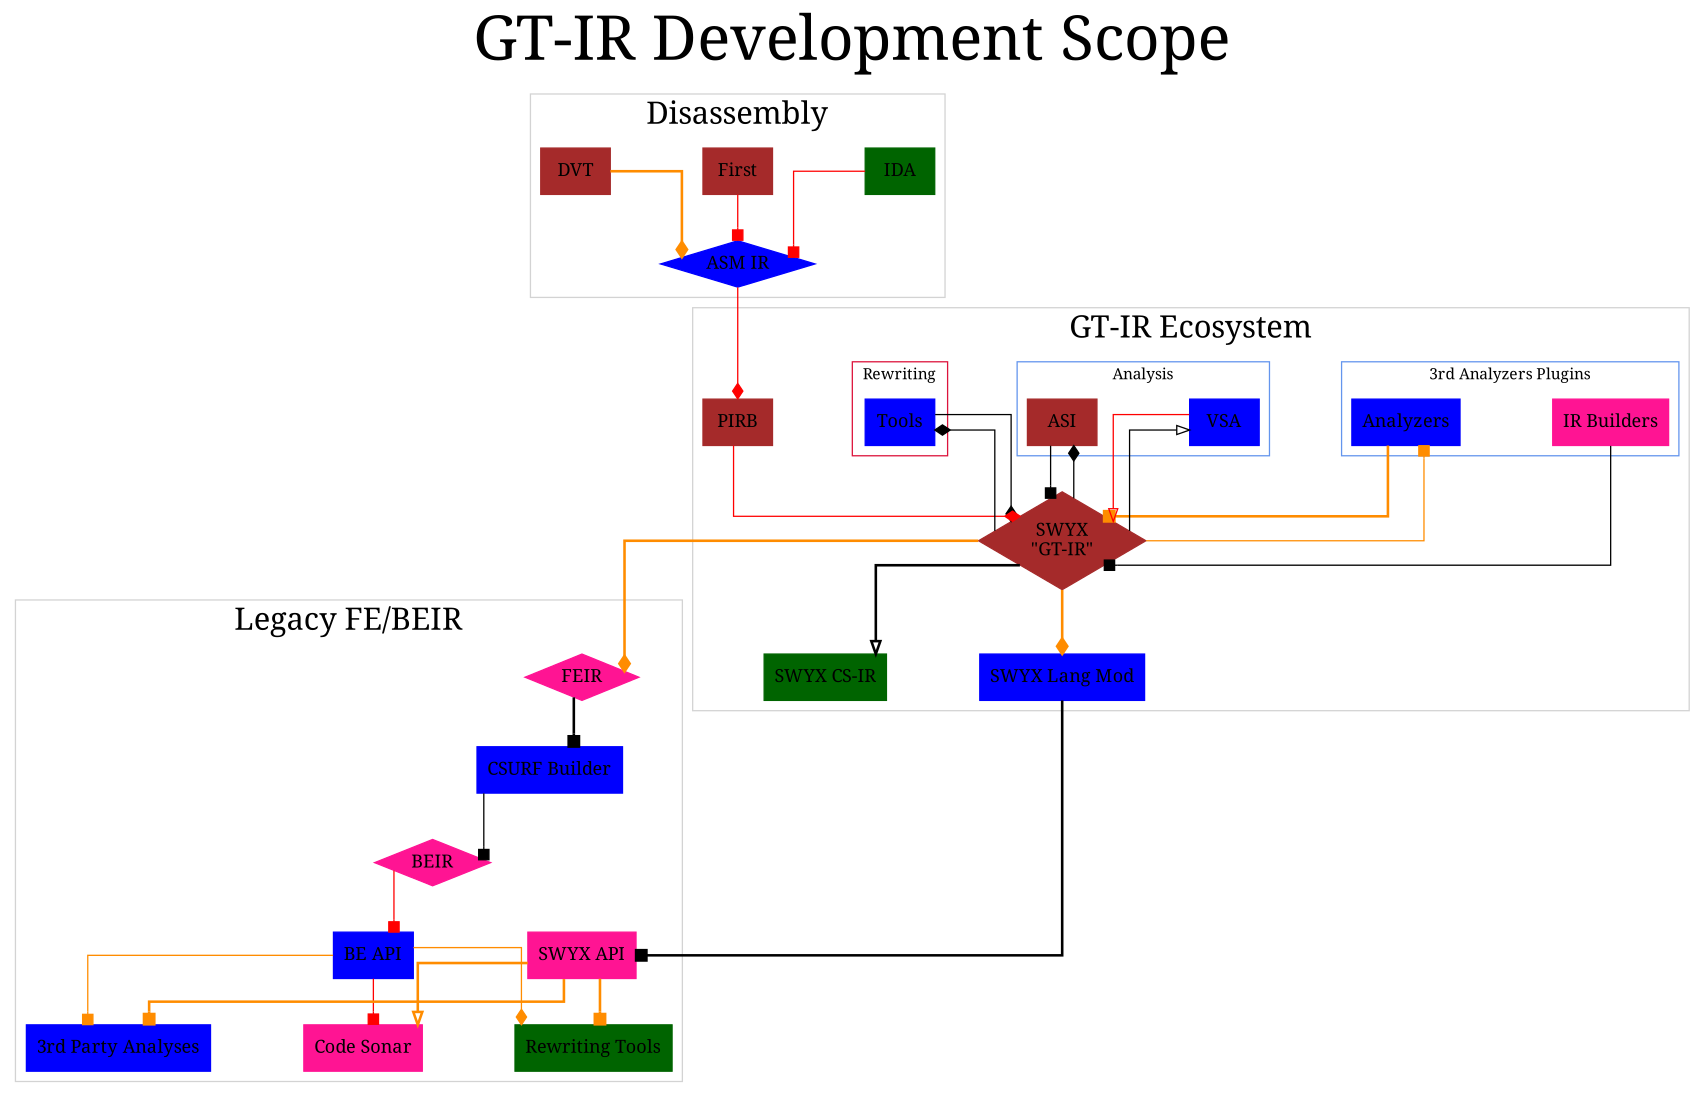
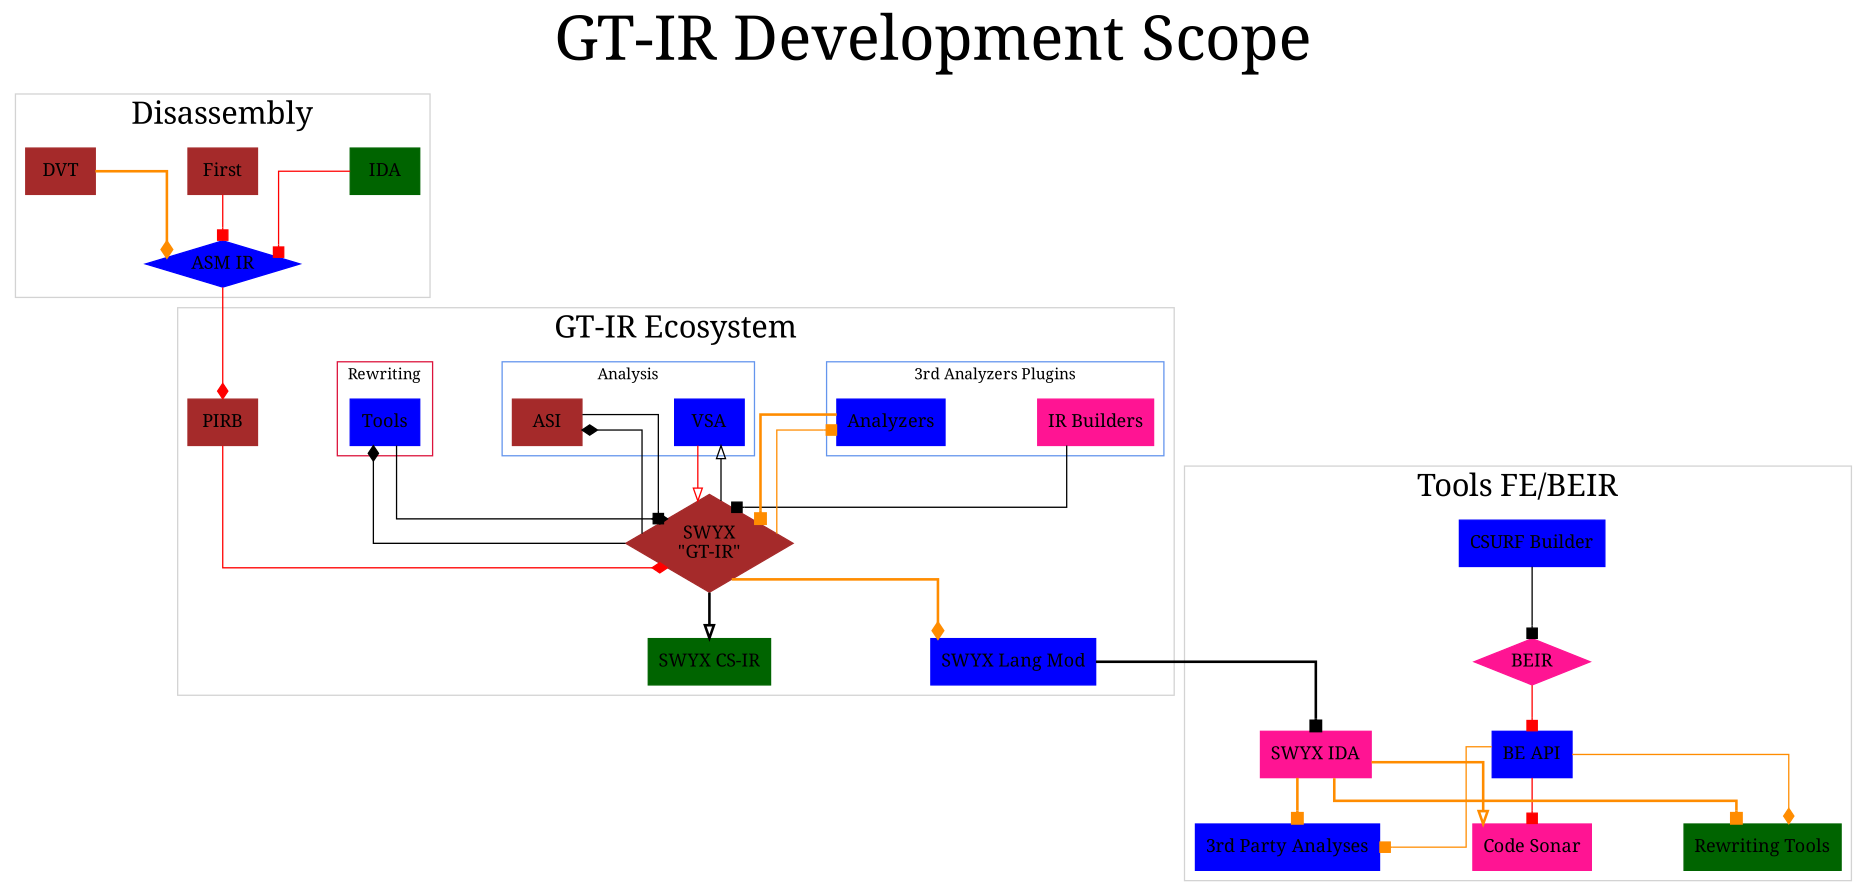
cluster "Legacy FE/BEIR": label "Legacy FE/BEIR" -> "Tools FE/BEIR"
node "FEIR": removed
node "SWYX API": label "SWYX API" -> "SWYX IDA"
